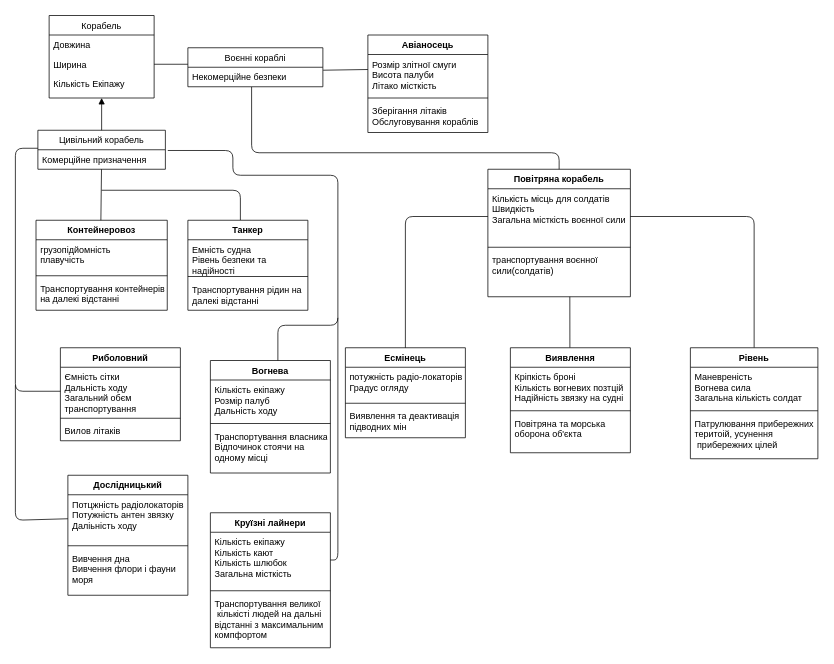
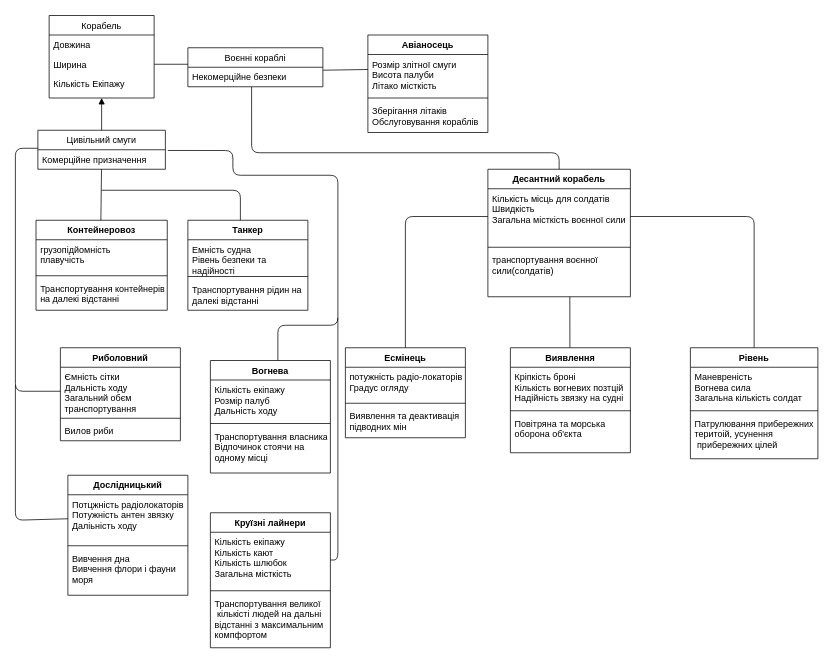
node "Цивільний корабель": label "Цивільний корабель" -> "Цивільний смуги"
node "Повітряна корабель": label "Повітряна корабель" -> "Десантний корабель"
node "Вилов літаків": label "Вилов літаків" -> "Вилов риби"
